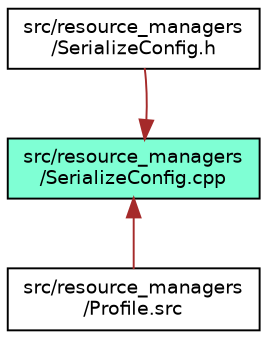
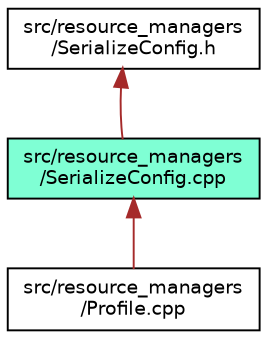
edge "src/resource_managers /SerializeConfig.h" -> "src/resource_managers /SerializeConfig.cpp": reversed
node "src/resource_managers /Profile.src": label "src/resource_managers /Profile.src" -> "src/resource_managers /Profile.cpp"
